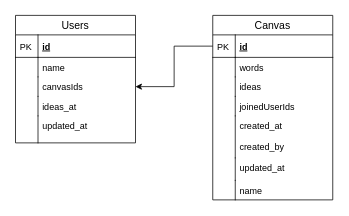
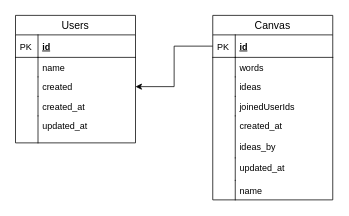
node "canvasIds": label "canvasIds" -> "created"
node "ideas_at": label "ideas_at" -> "created_at"
node "created_at created_by": label "created_at created_by" -> "created_at ideas_by"
